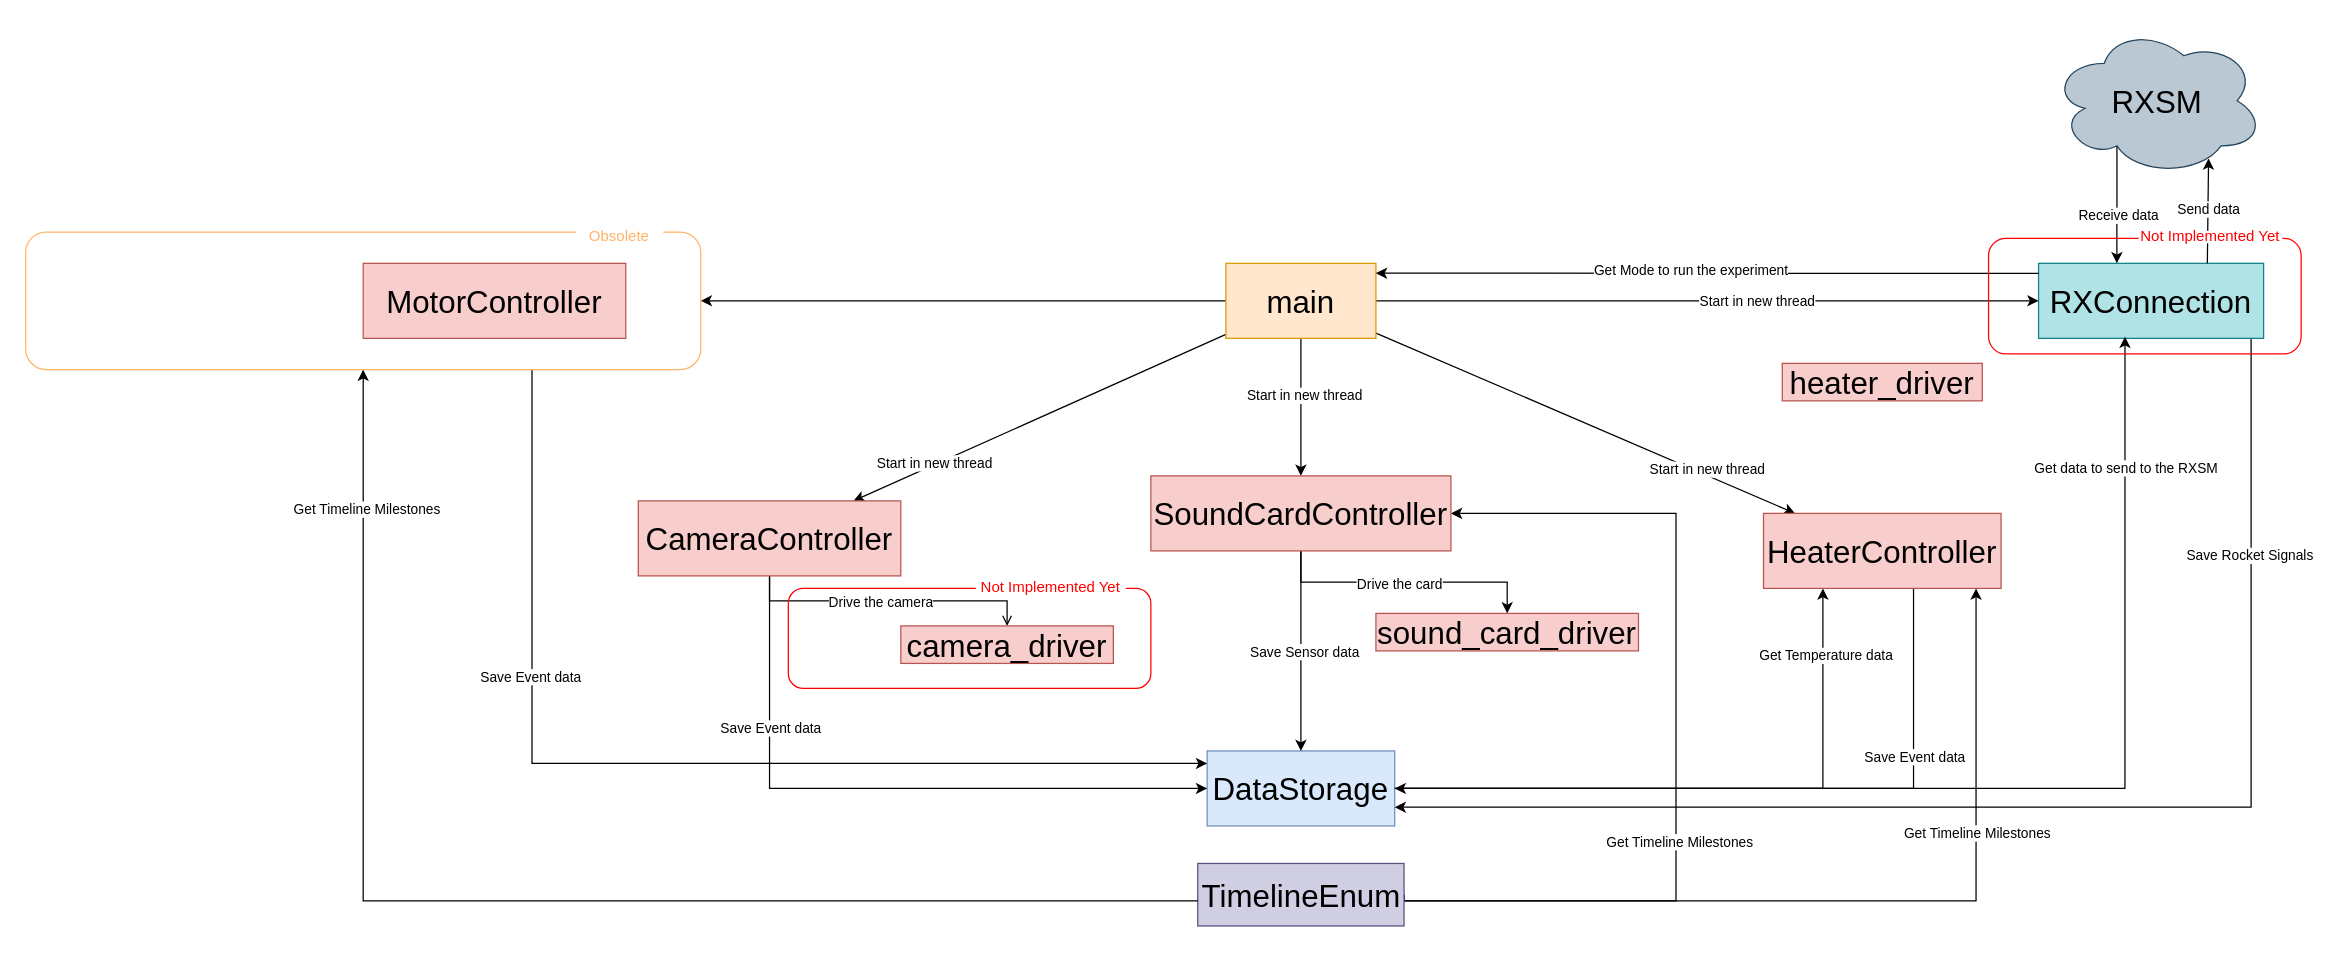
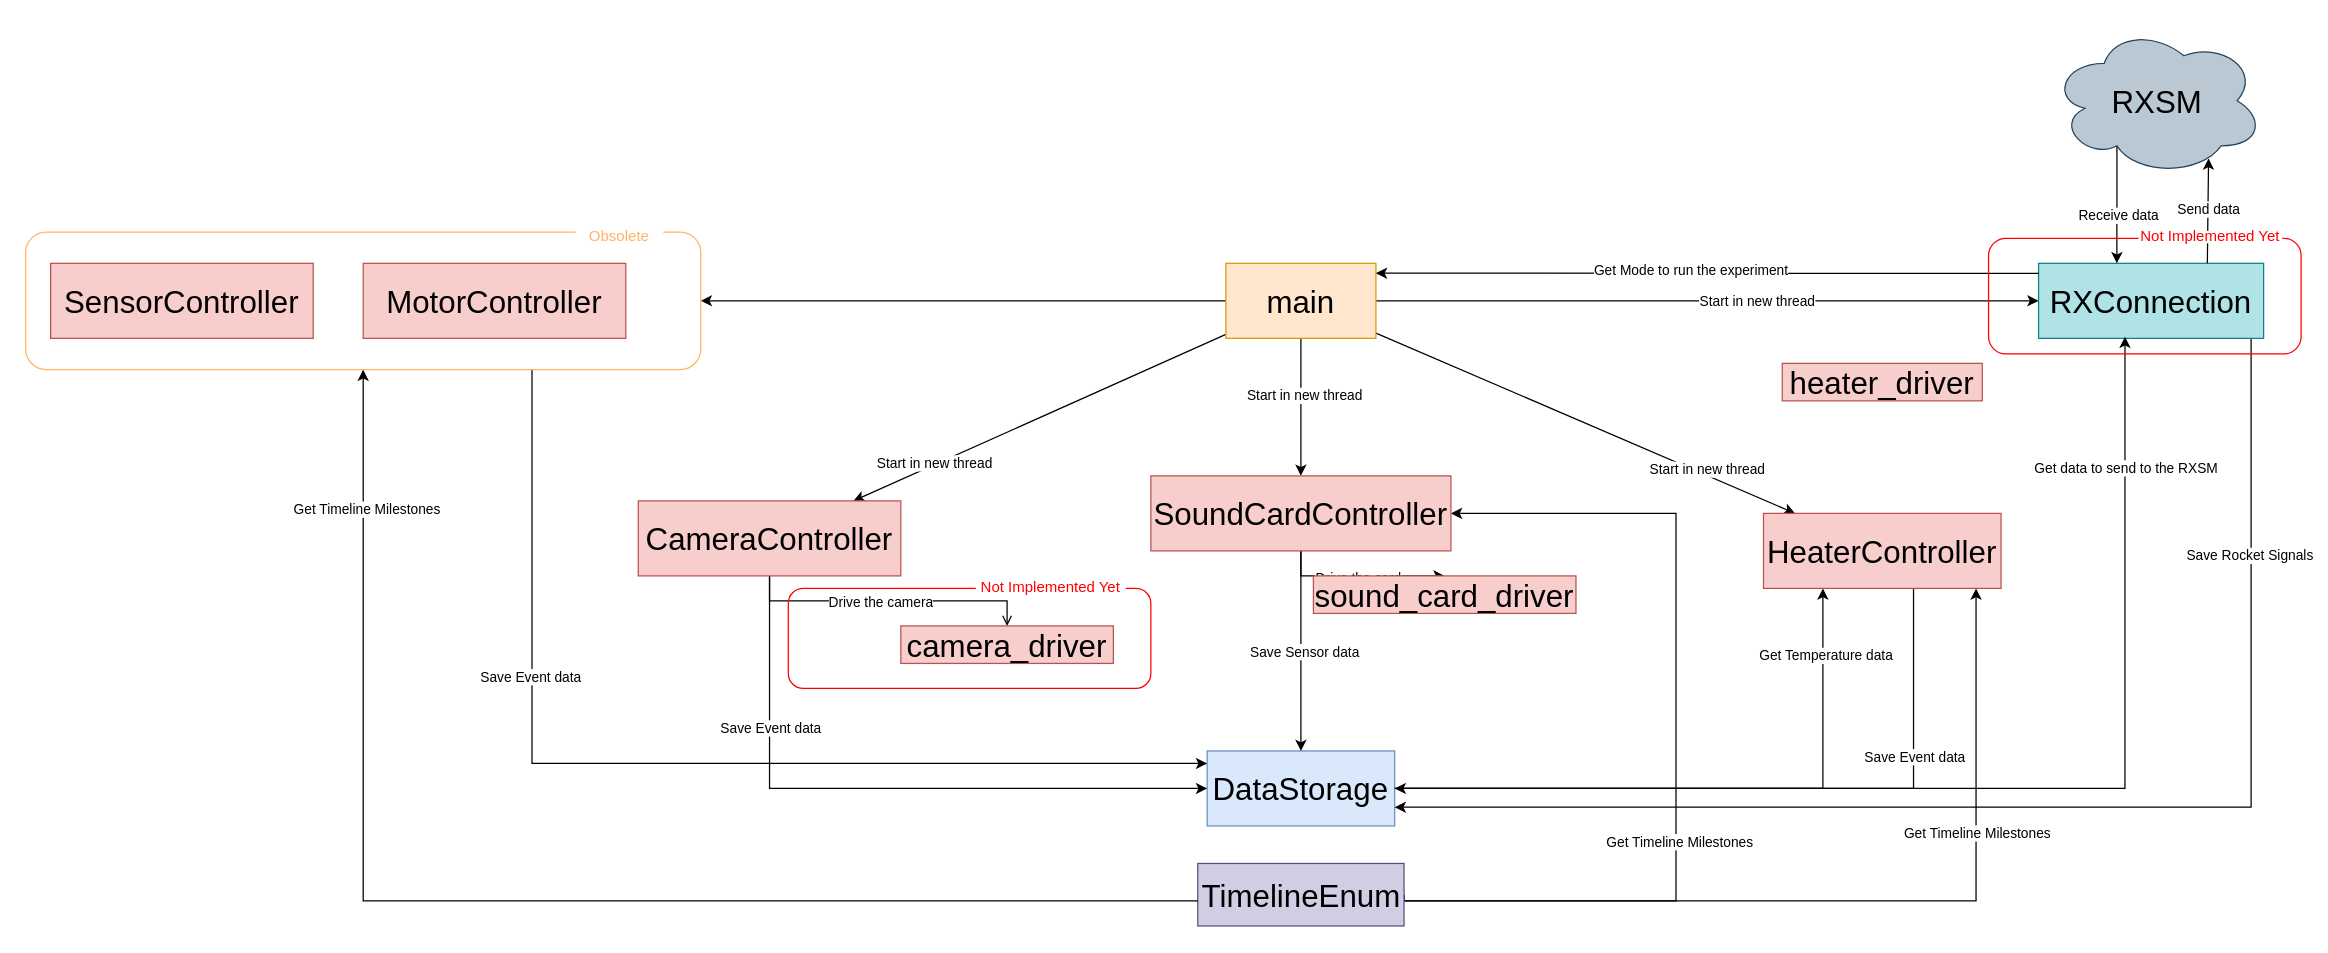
node "SensorController": added
node "sound_card_driver": moved (1507, 632) -> (1444, 594)
